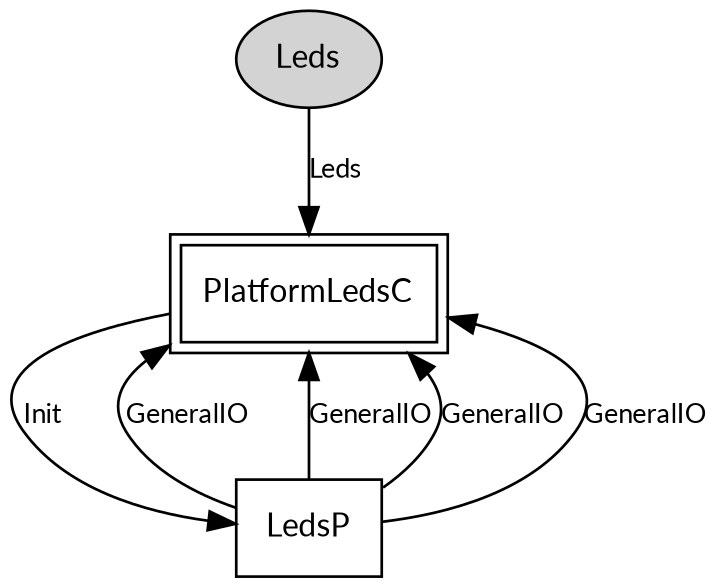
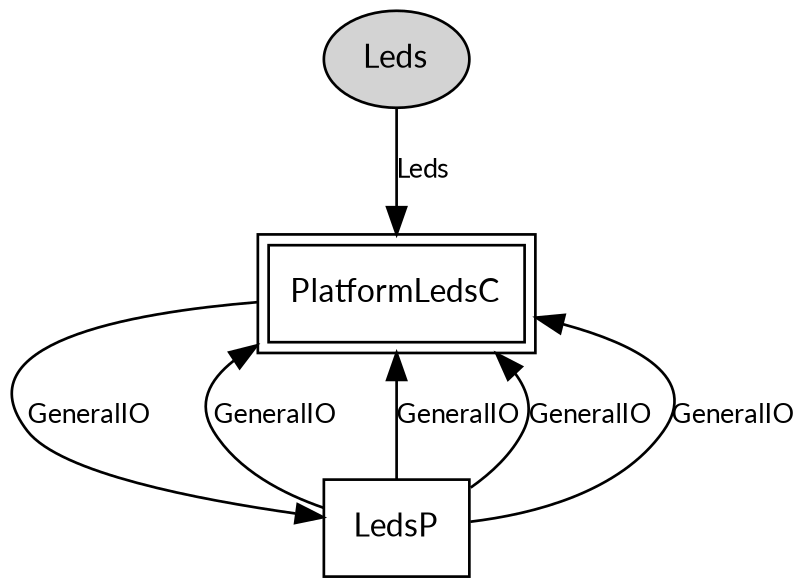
edge "PlatformLedsC" -> "LedsP": label "Init" -> "GeneralIO"
